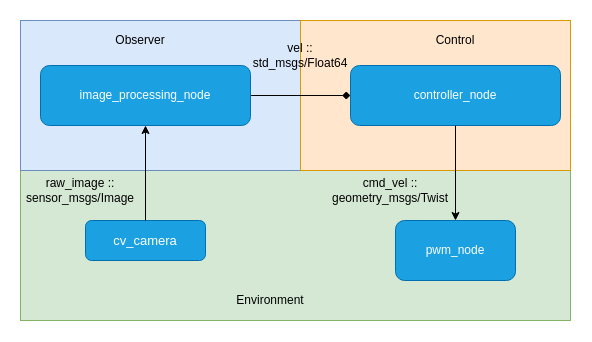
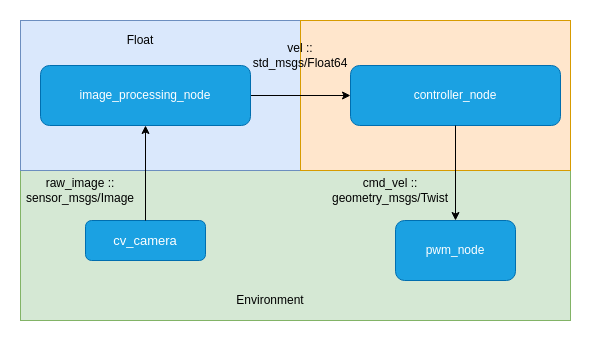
node "Observer": label "Observer" -> "Float"
node "Control": removed
edge "image_processing_node" -> "controller_node": arrowhead diamond -> classic
